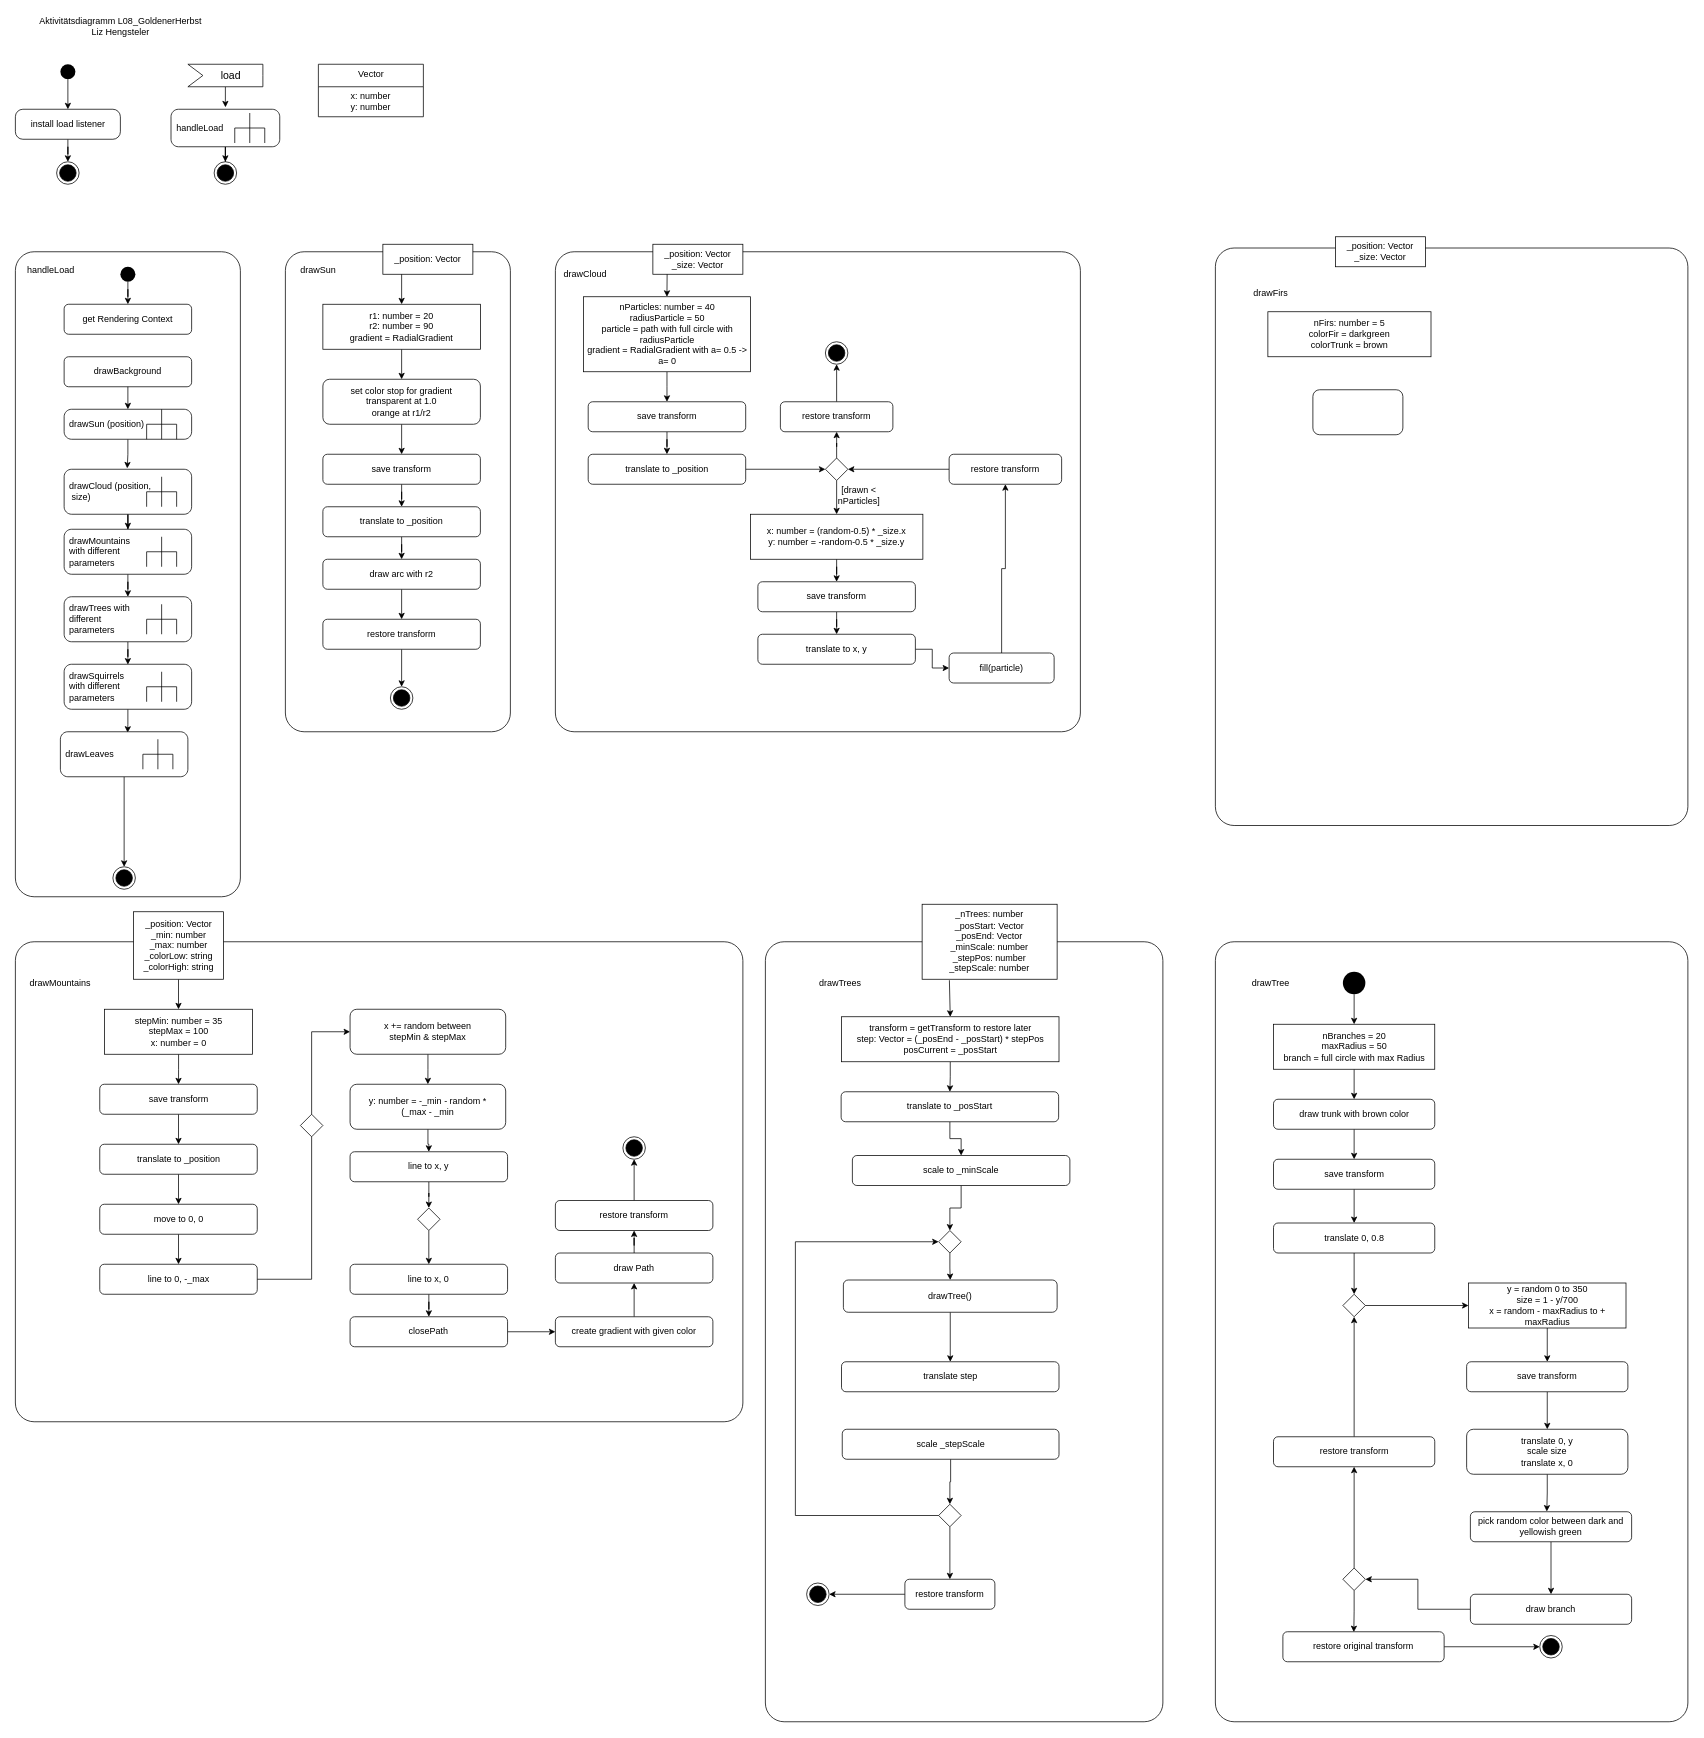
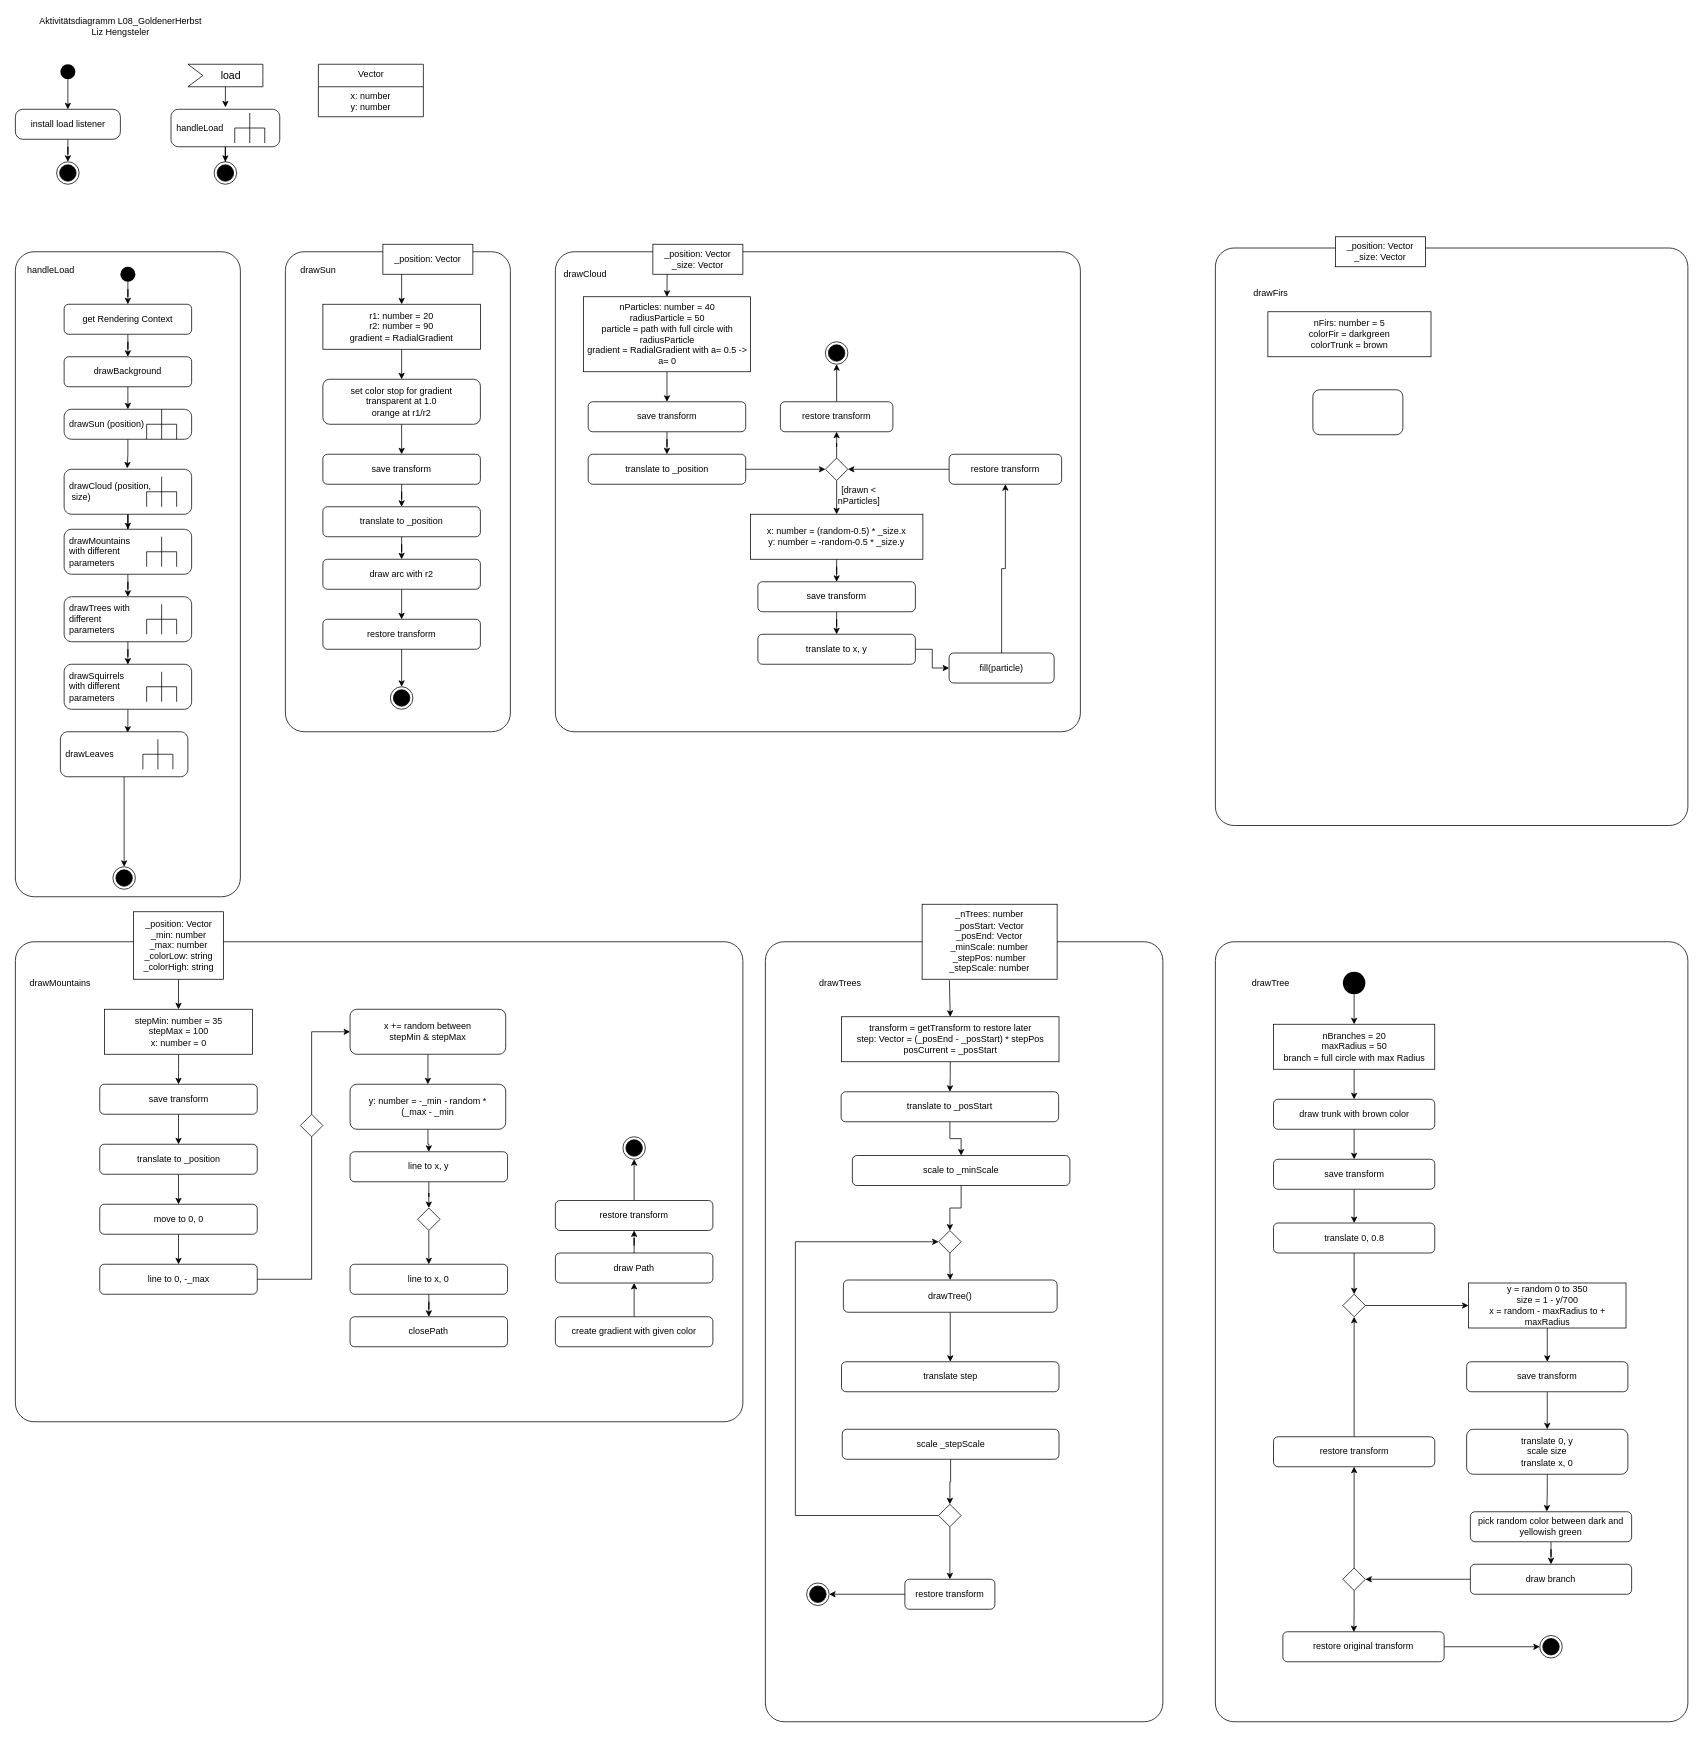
edge "get Rendering Context" -> "drawBackground": added
edge "closePath" -> "create gradient with given color": removed
node "draw branch": moved (1551, 1609) -> (1551, 1579)
